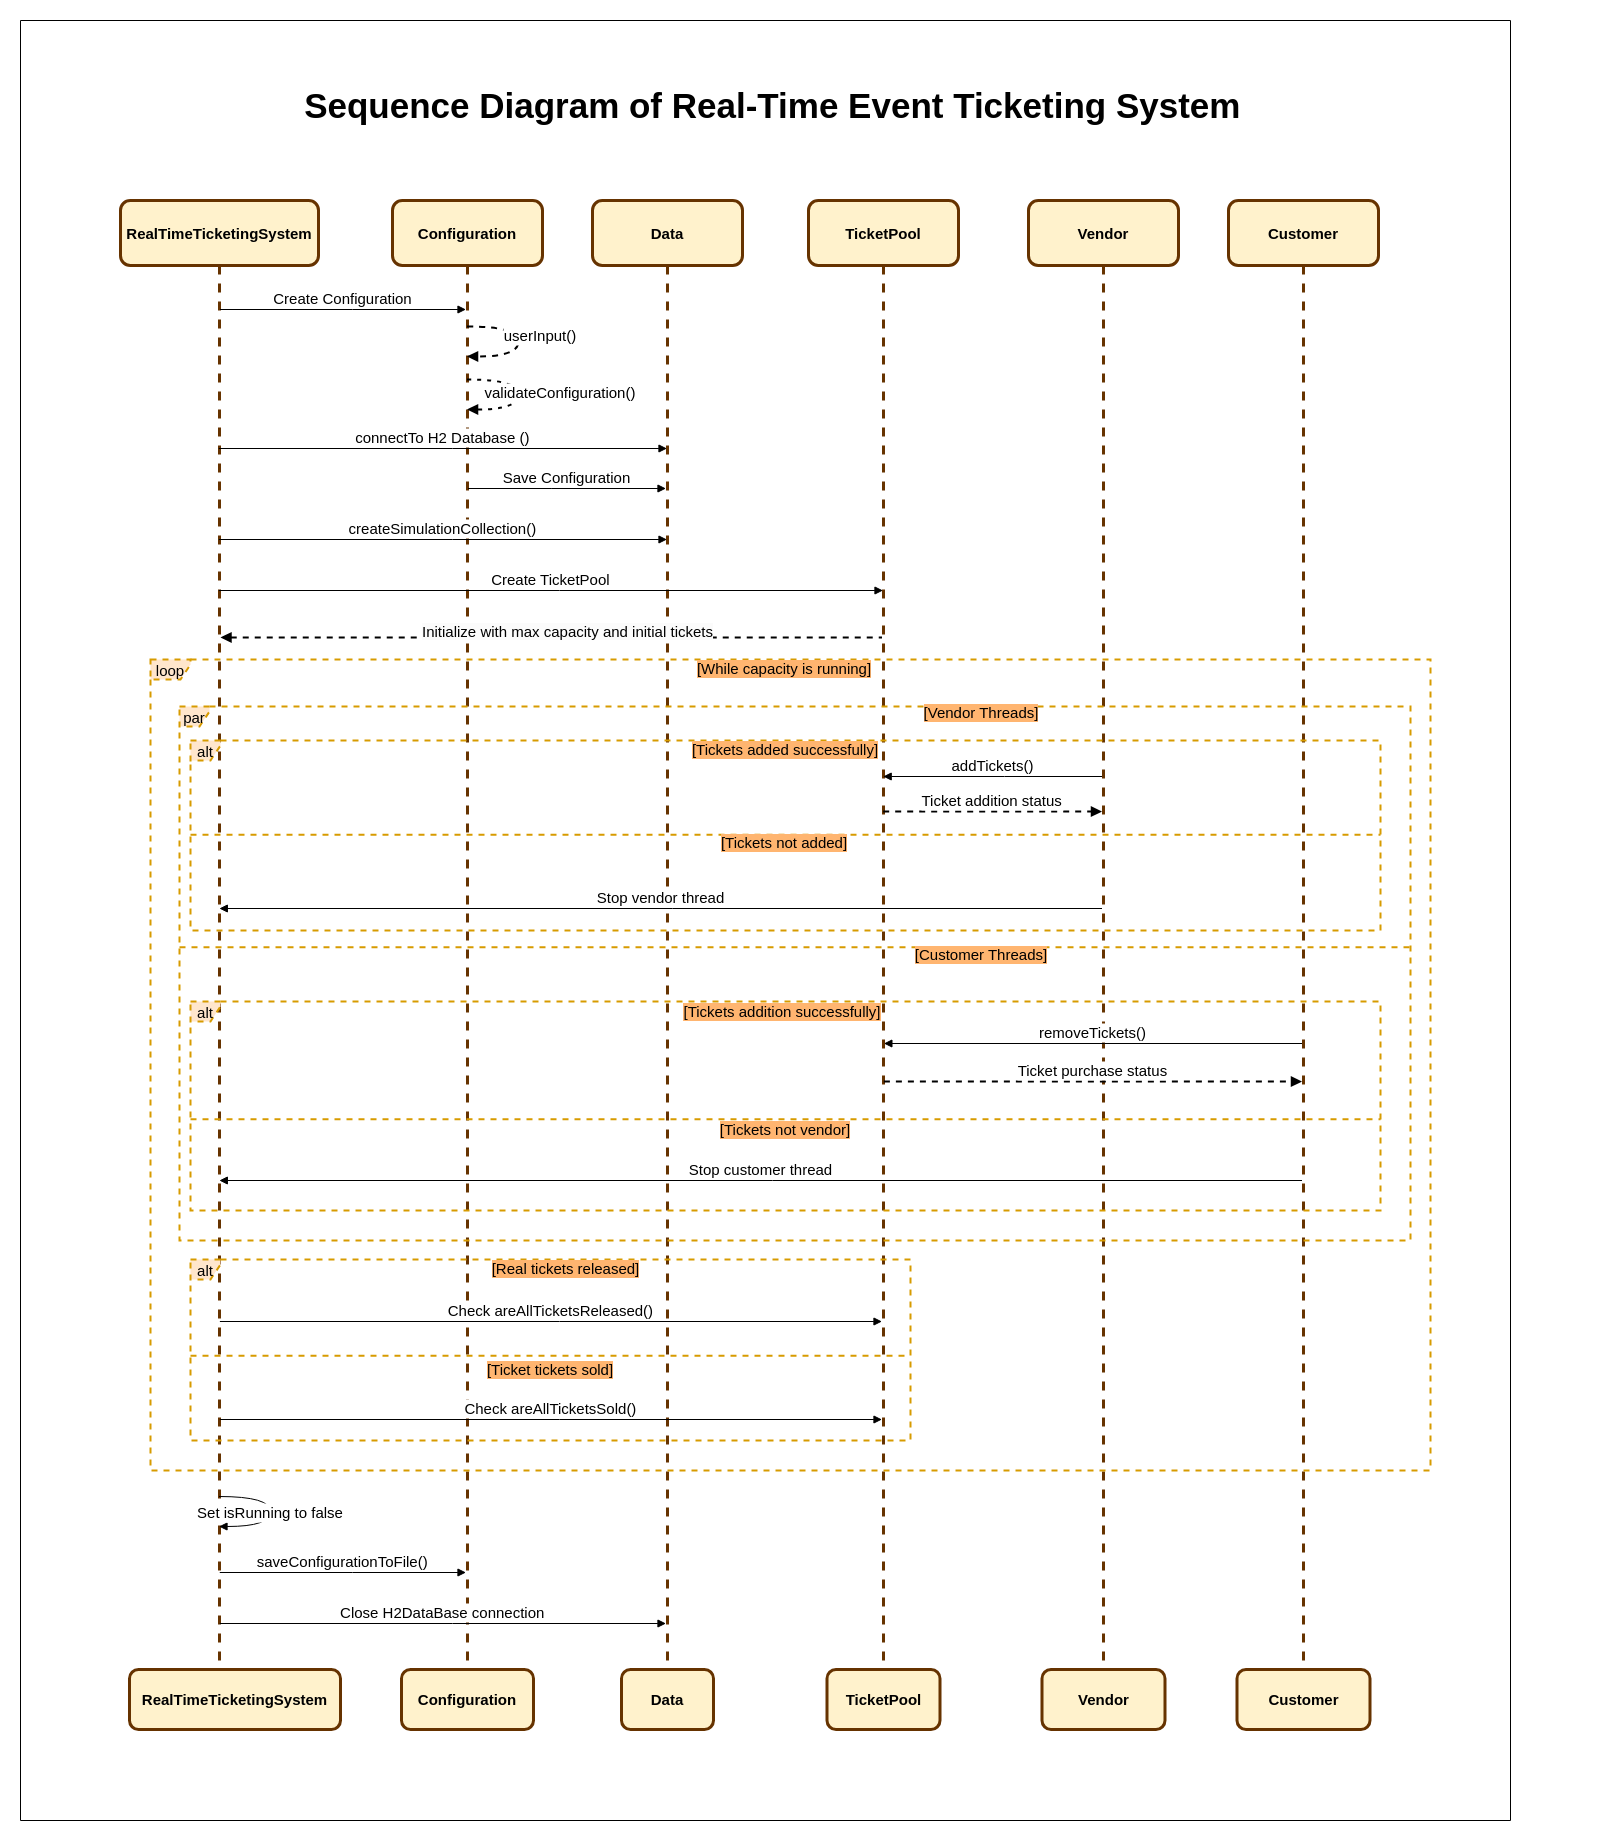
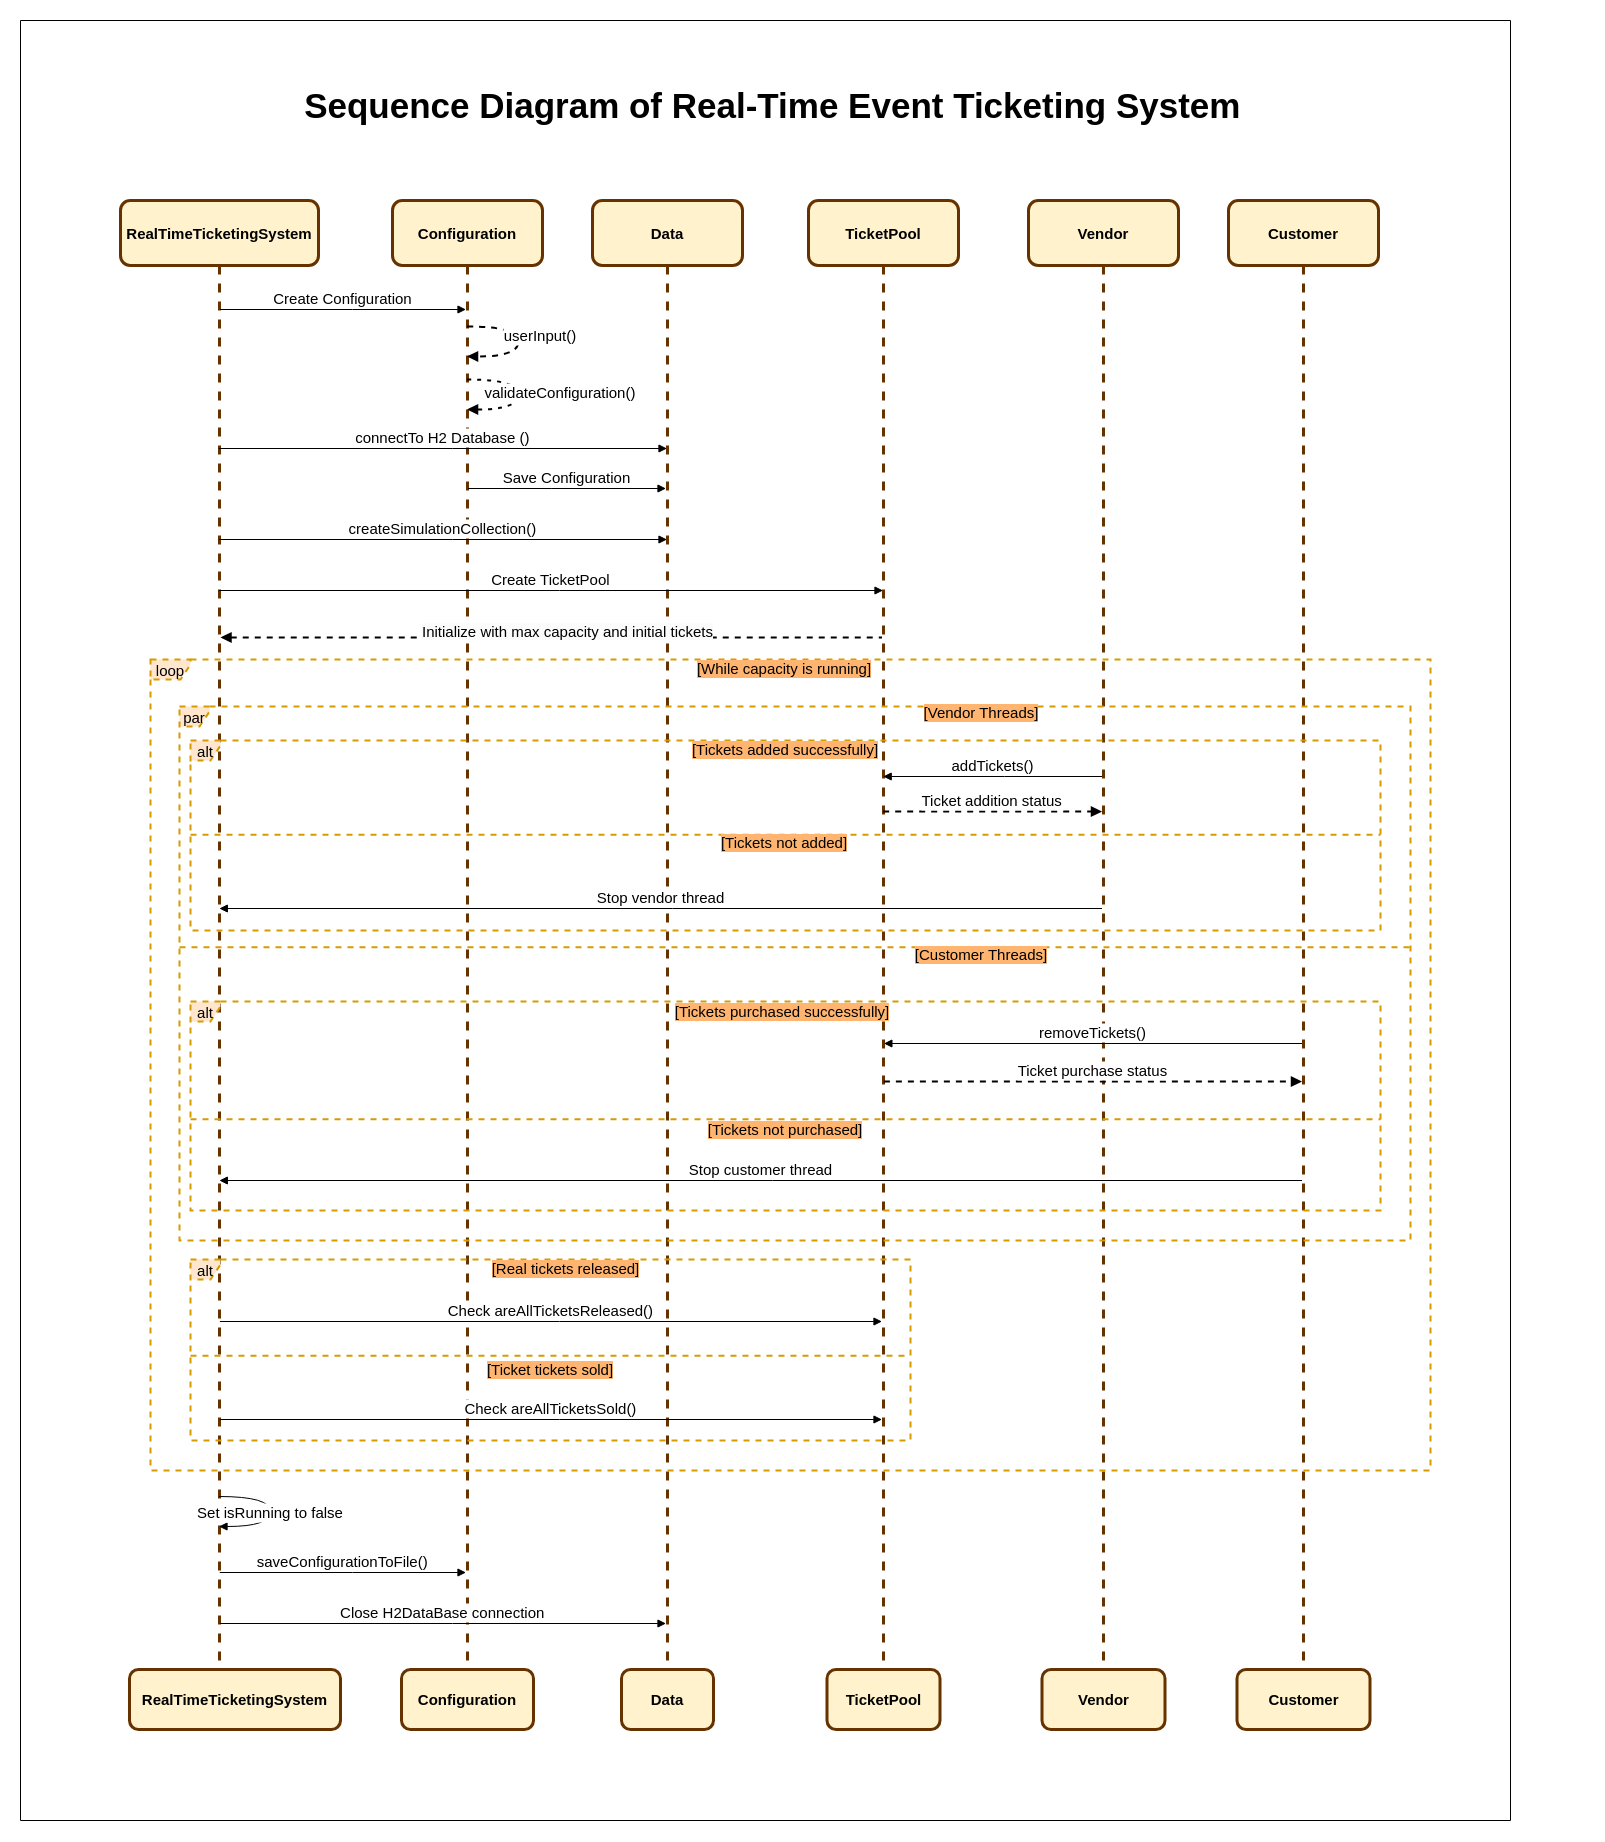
node "[Tickets addition successfully]": label "[Tickets addition successfully]" -> "[Tickets purchased successfully]"
node "[Tickets not vendor]": label "[Tickets not vendor]" -> "[Tickets not purchased]"
